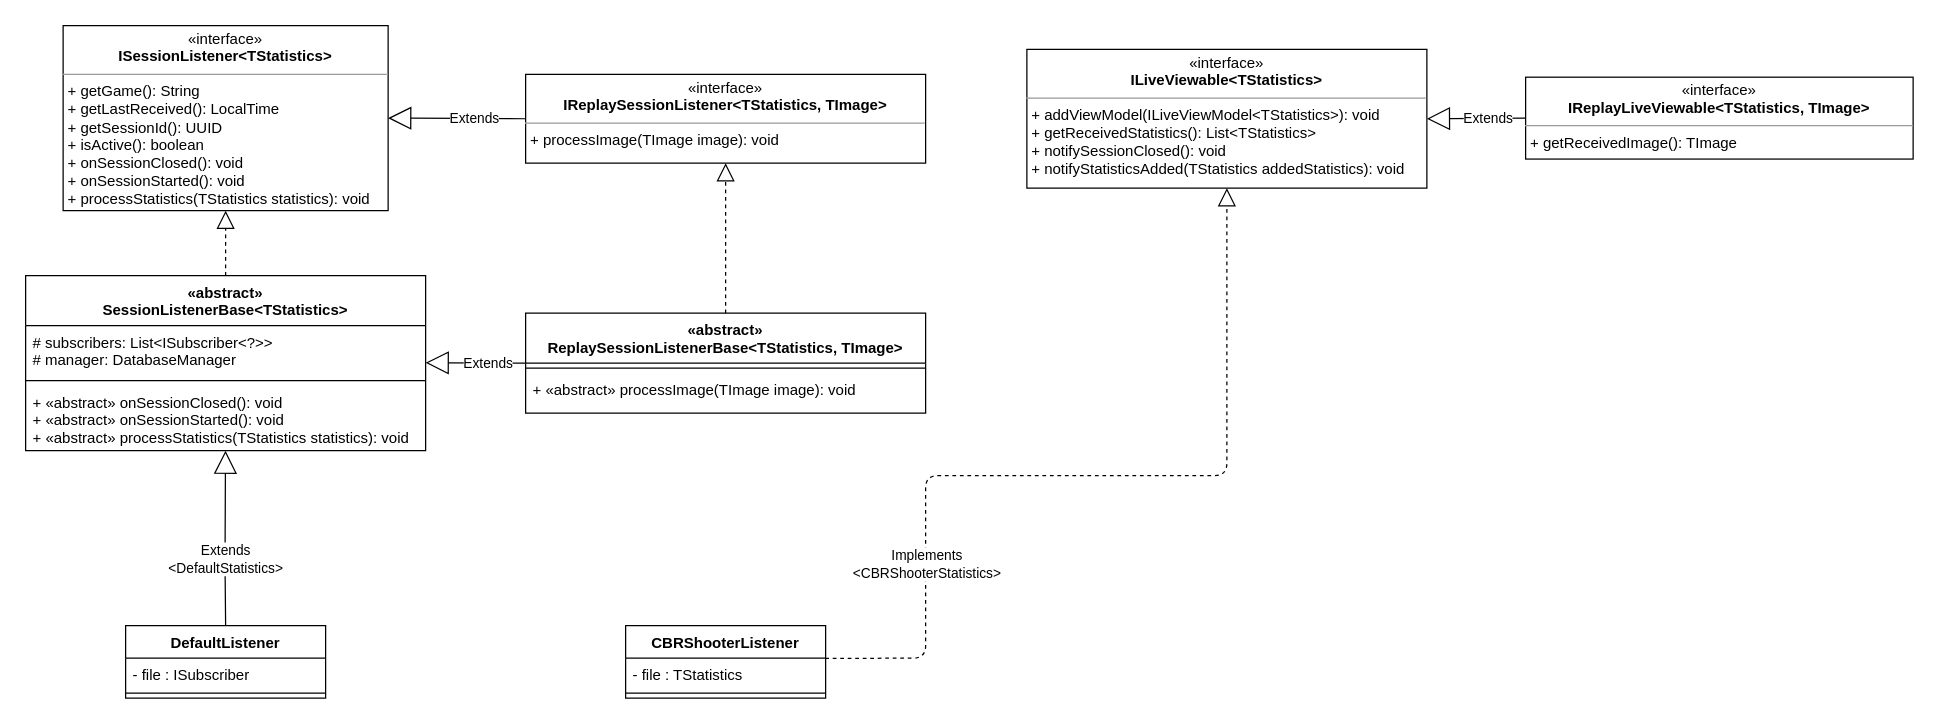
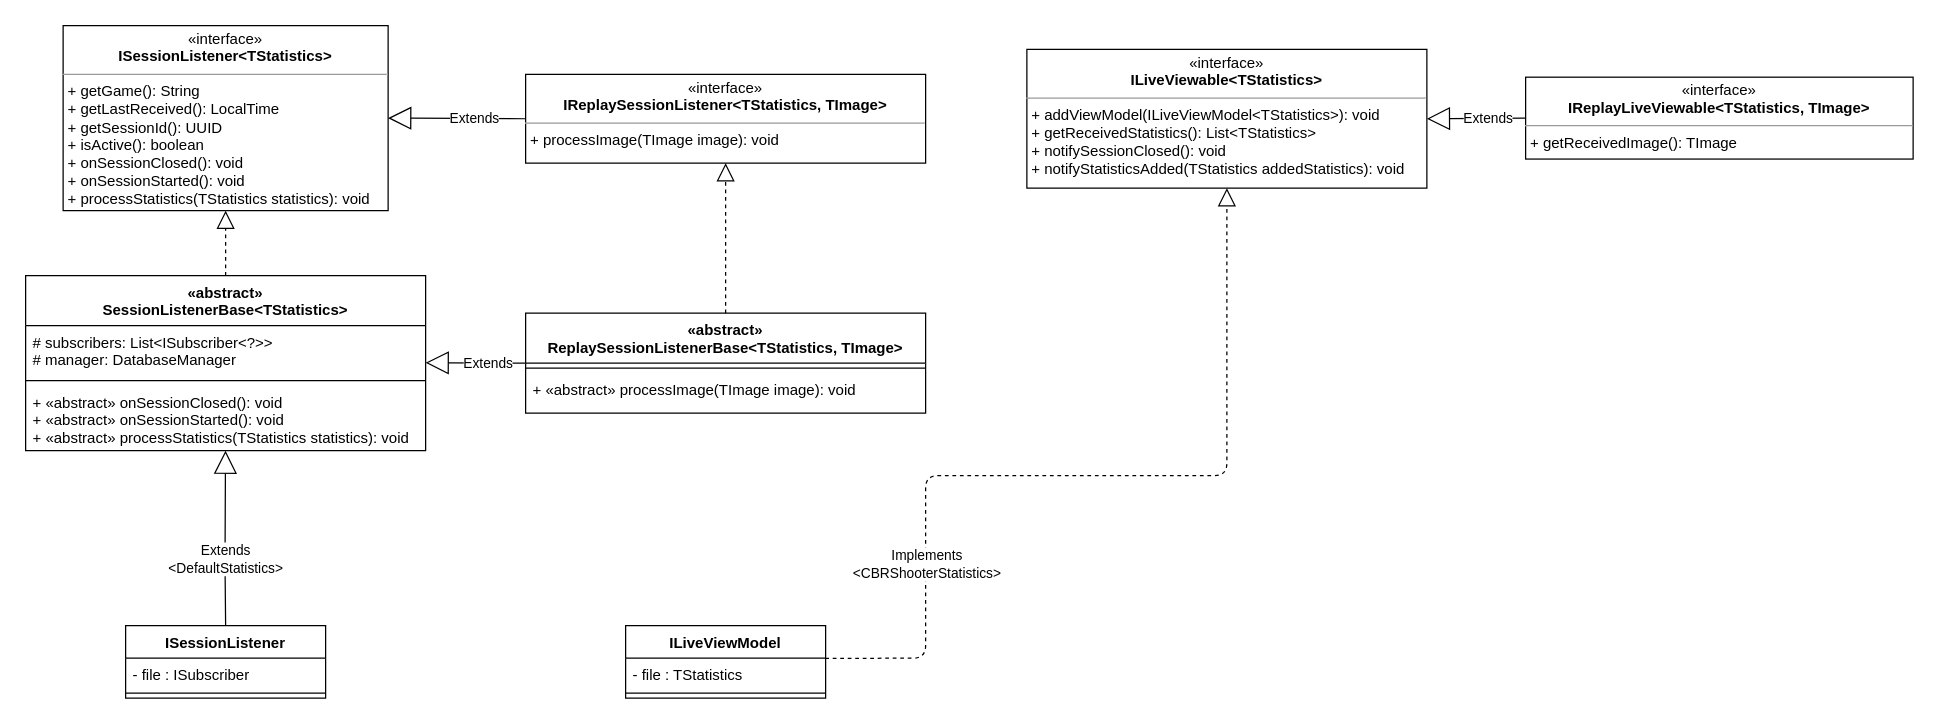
node "DefaultListener": label "DefaultListener" -> "ISessionListener"
node "CBRShooterListener": label "CBRShooterListener" -> "ILiveViewModel"
